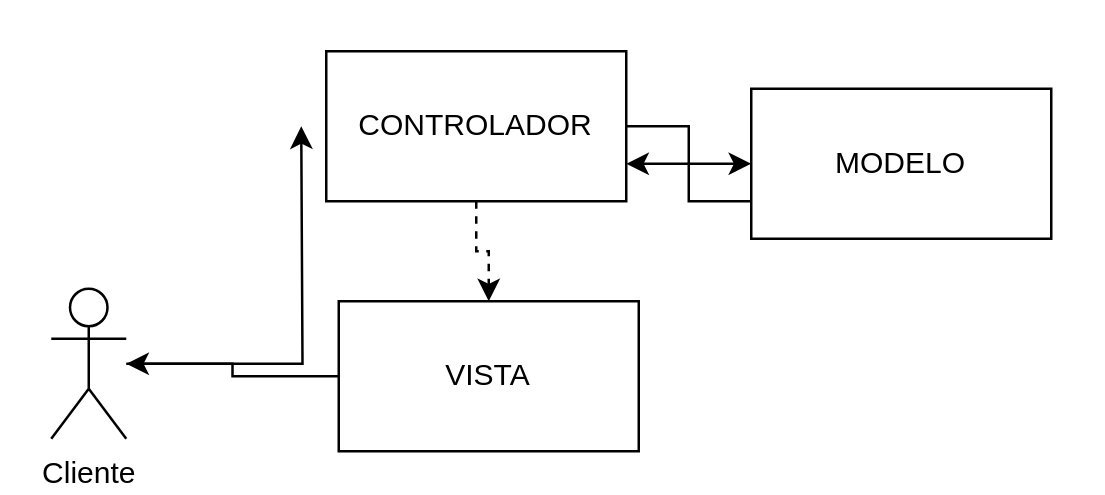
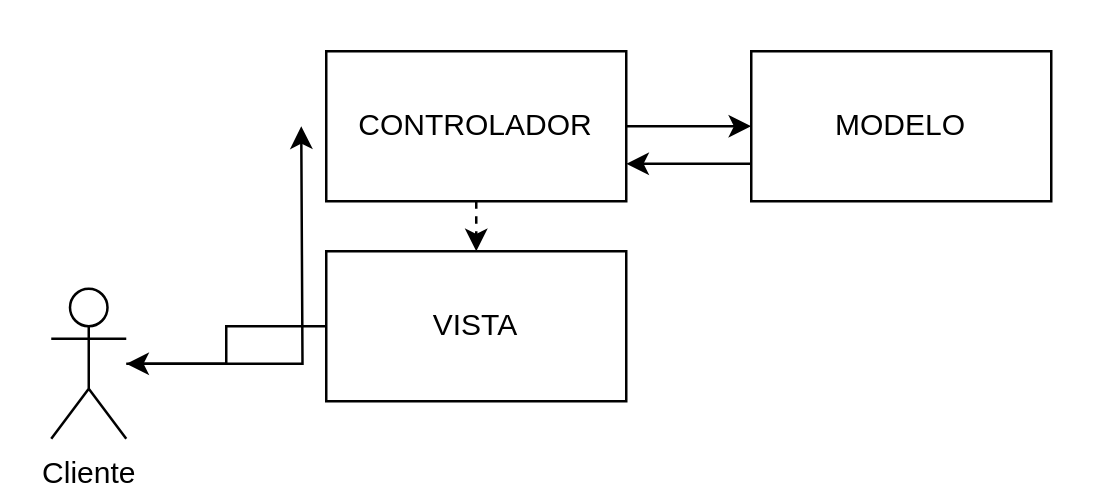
node "MODELO": moved (901, 164) -> (901, 126)
node "VISTA": moved (489, 376) -> (476, 326)
